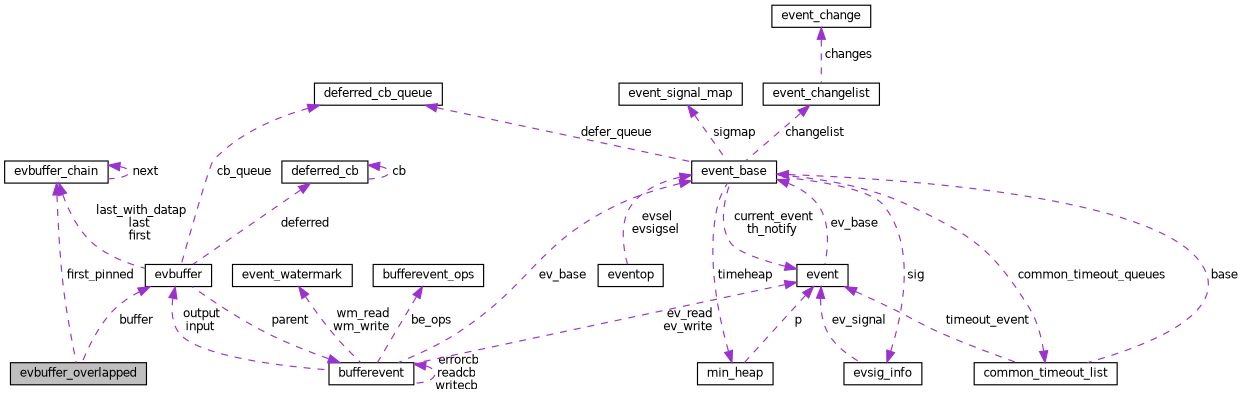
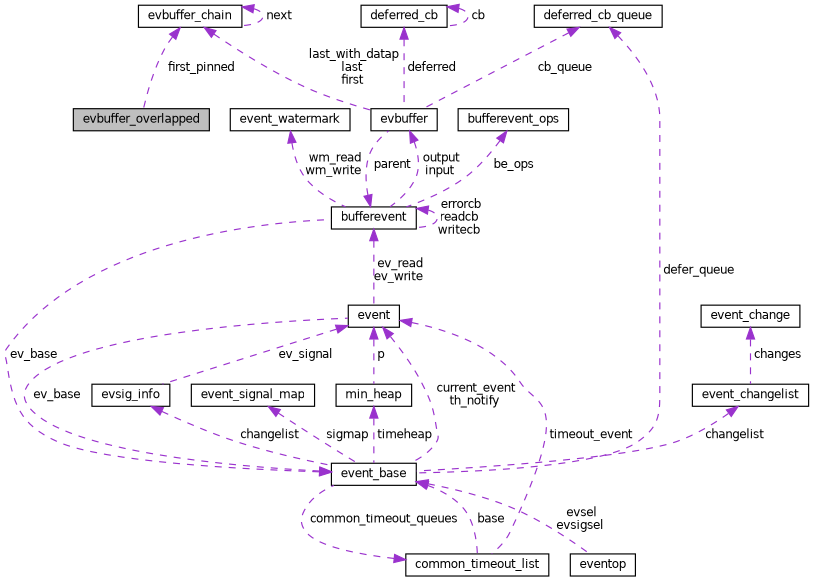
edge "event_base" -> "evsig_info": label " sig" -> " changelist"
edge "evbuffer_overlapped" -> "evbuffer": removed, label "buffer"
edge "bufferevent" -> "event": reversed
